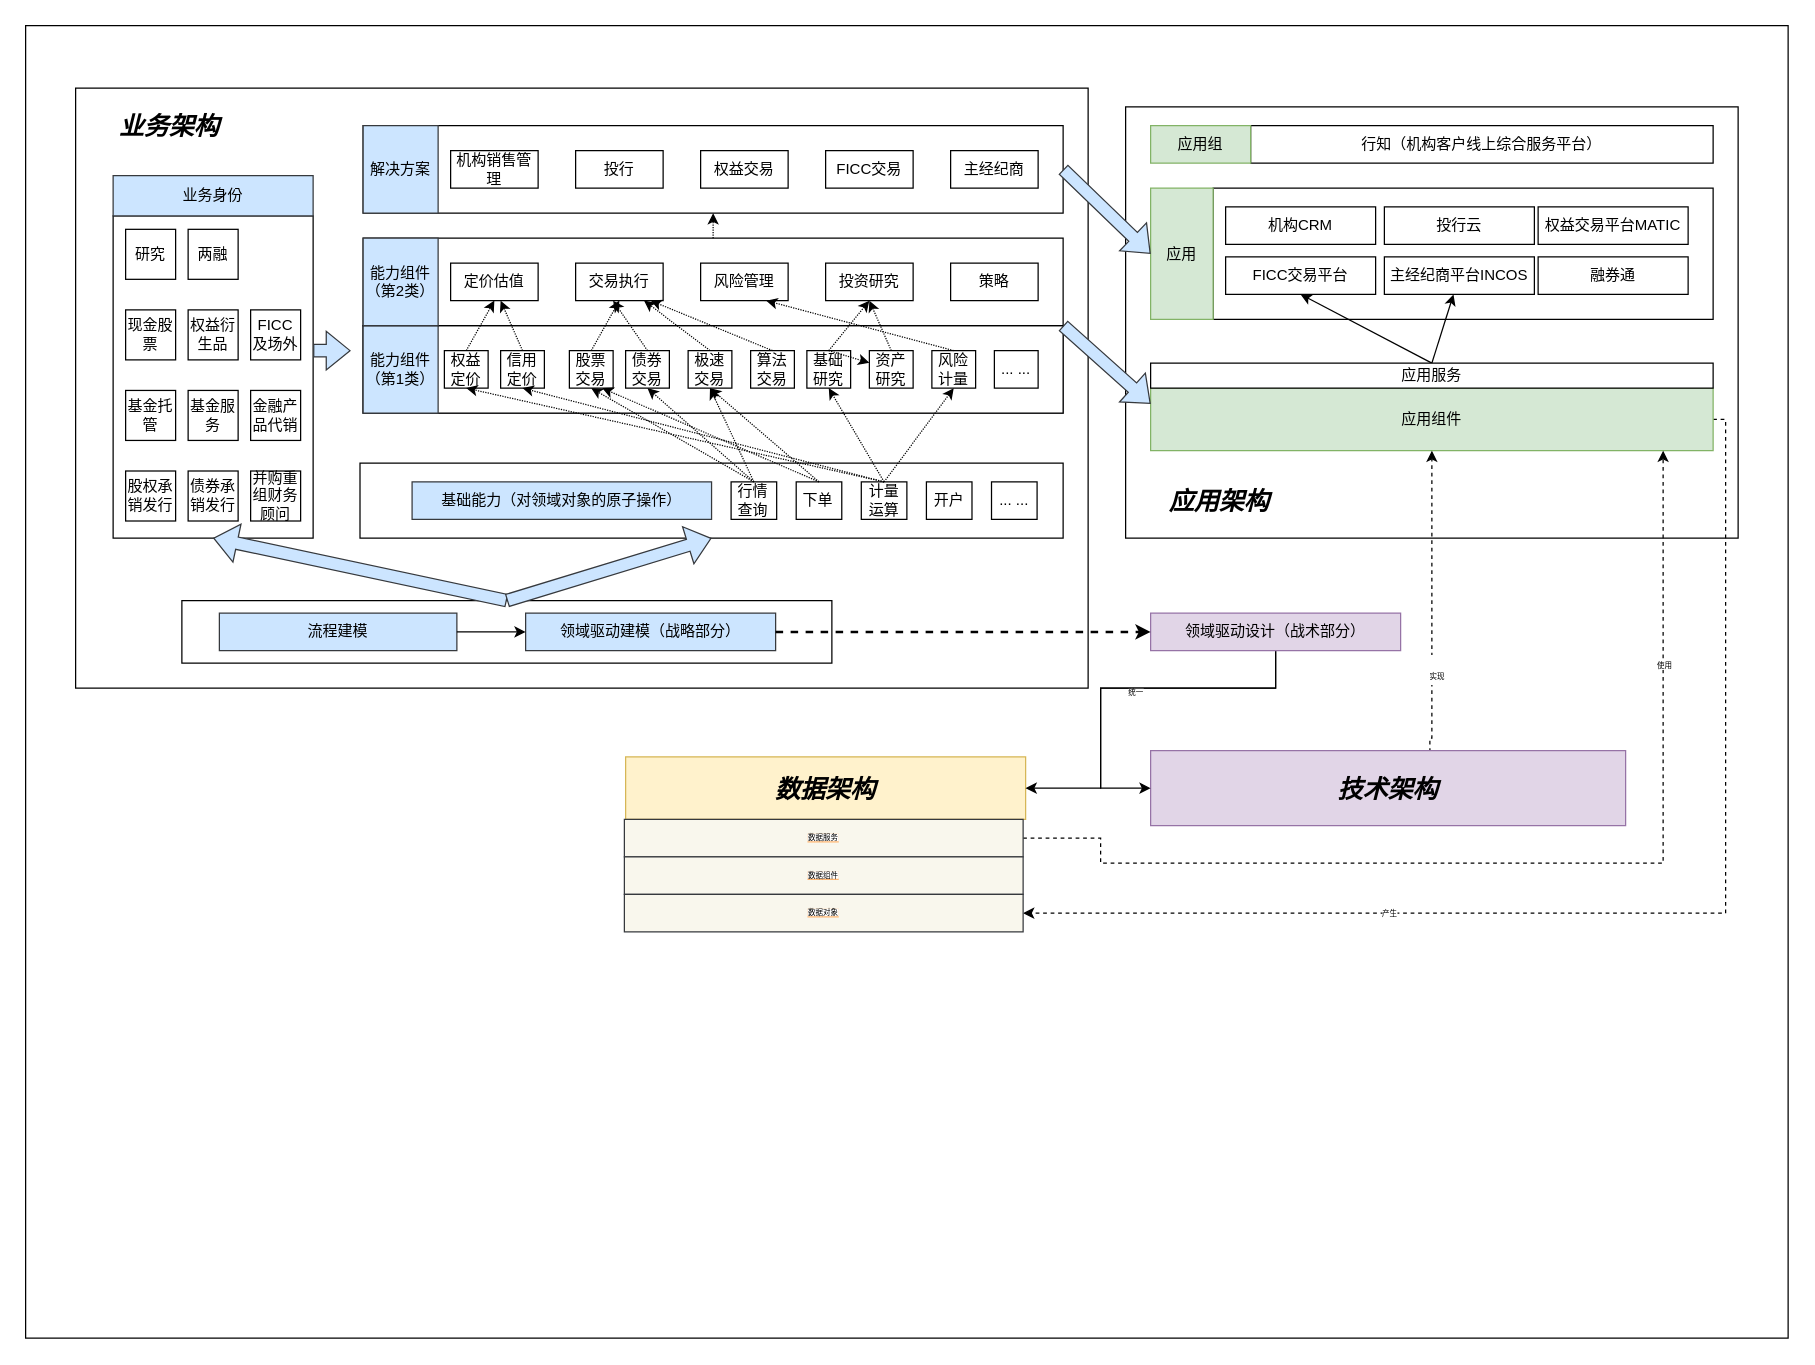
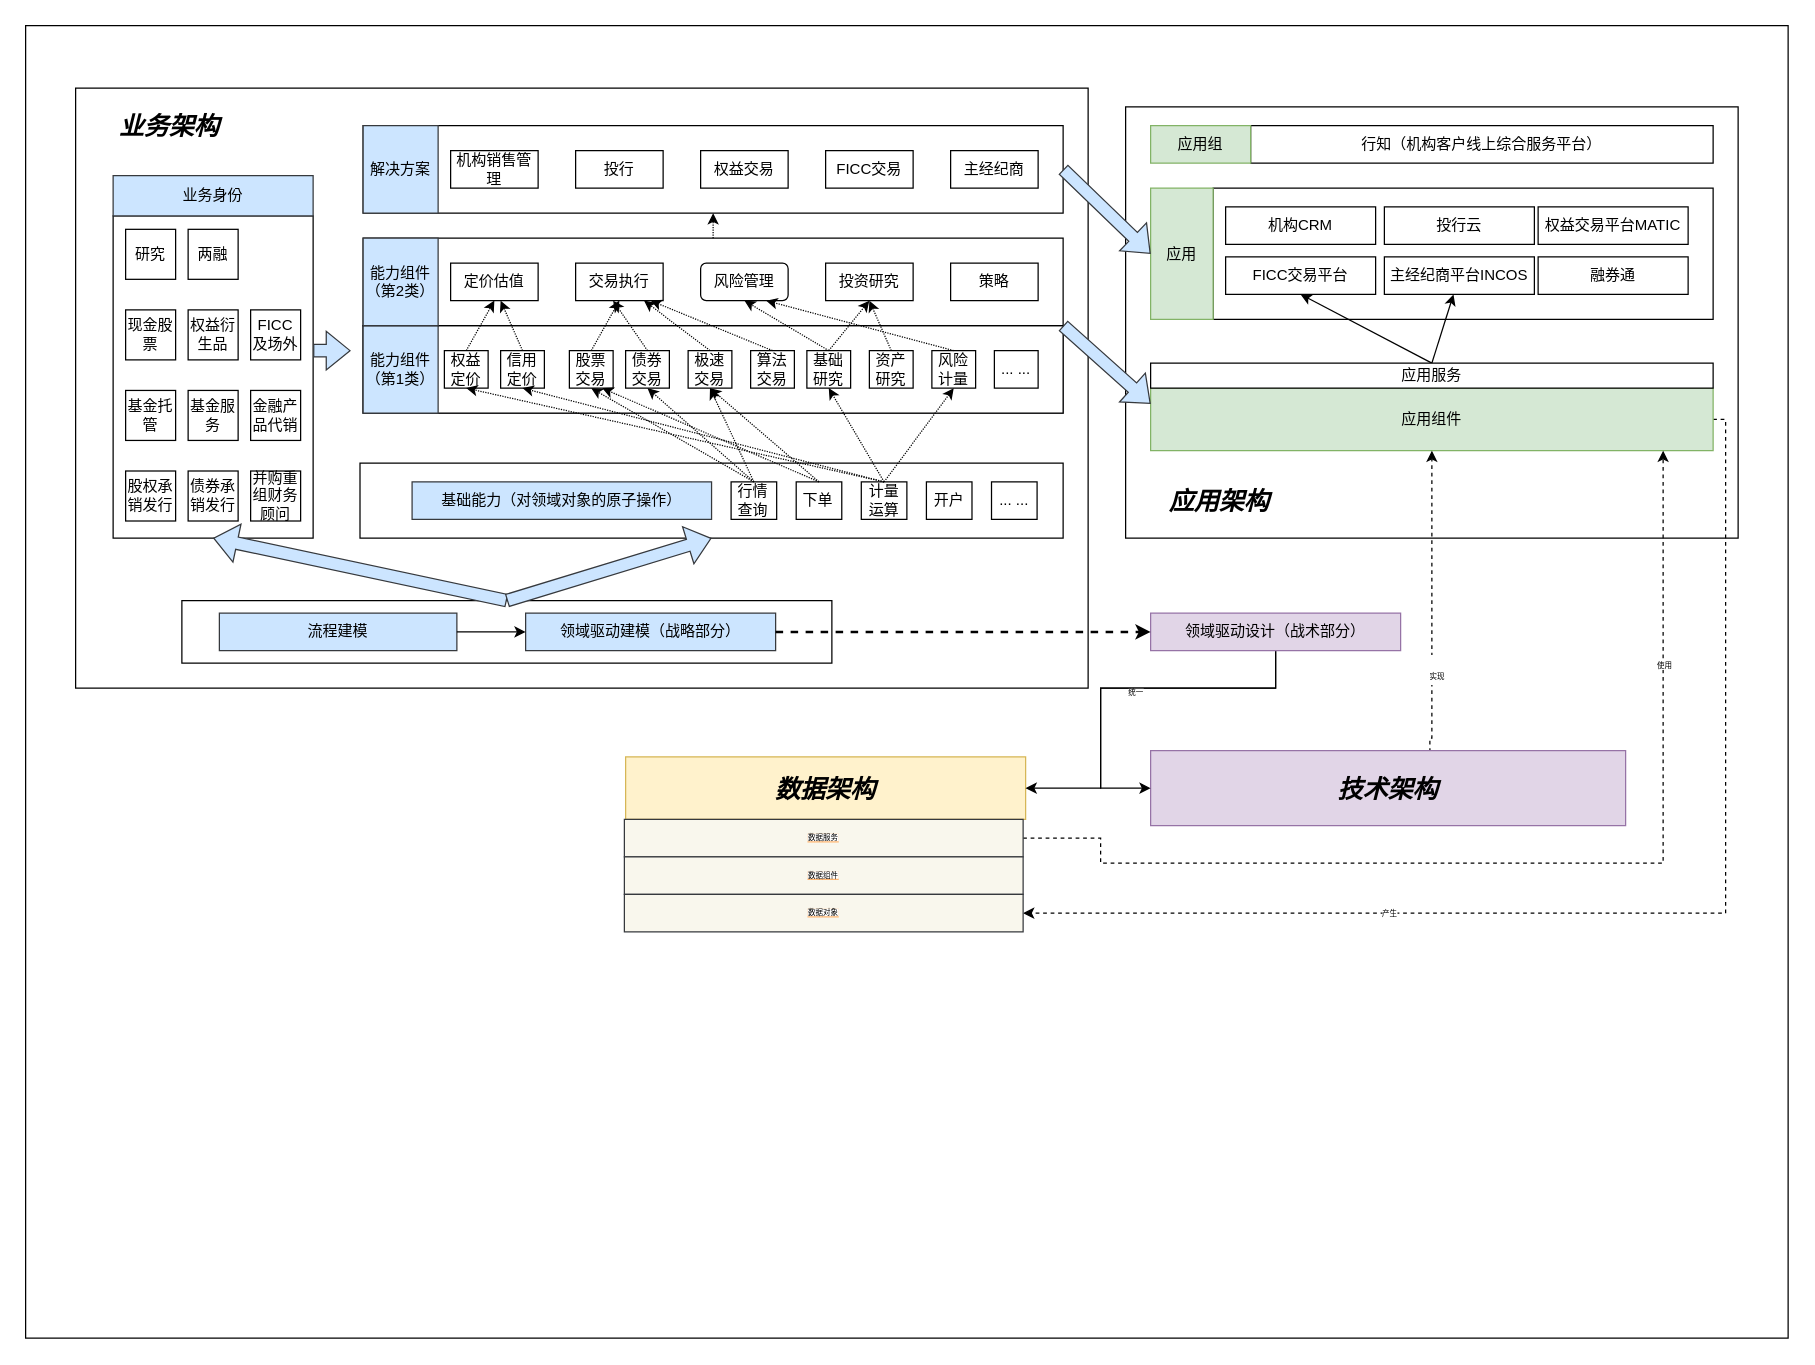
node "风险管理": shape rectangle -> rounded rectangle
edge "基础研究" -> "资产研究": now "基础研究" -> "风险管理"
